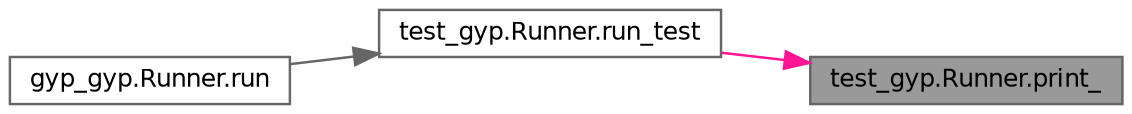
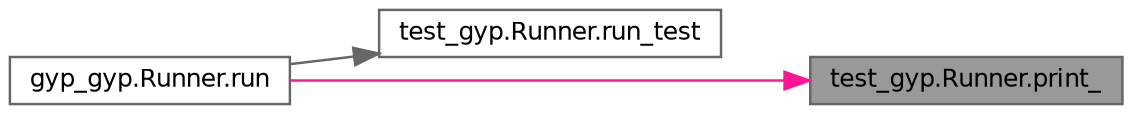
edge "test_gyp.Runner.run_test" -> "test_gyp.Runner.print_": now "gyp_gyp.Runner.run" -> "test_gyp.Runner.print_"
